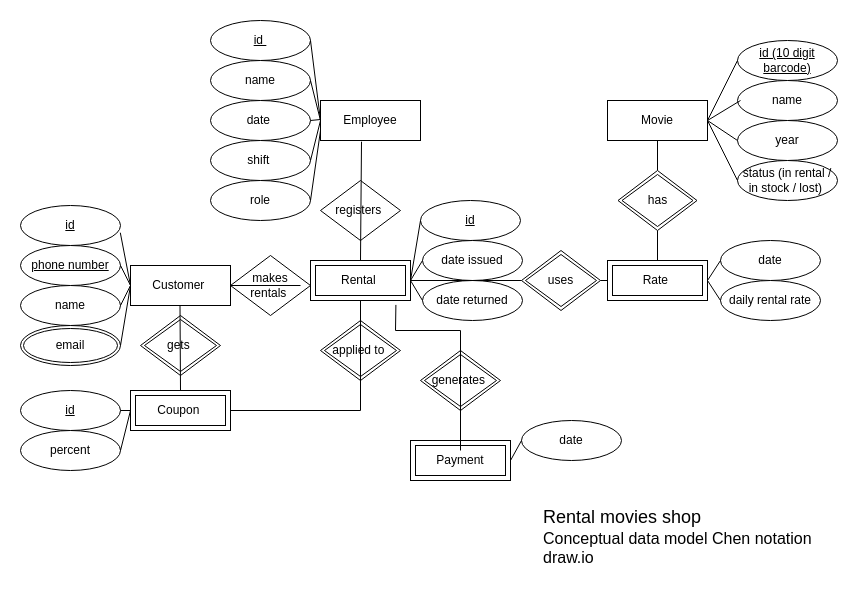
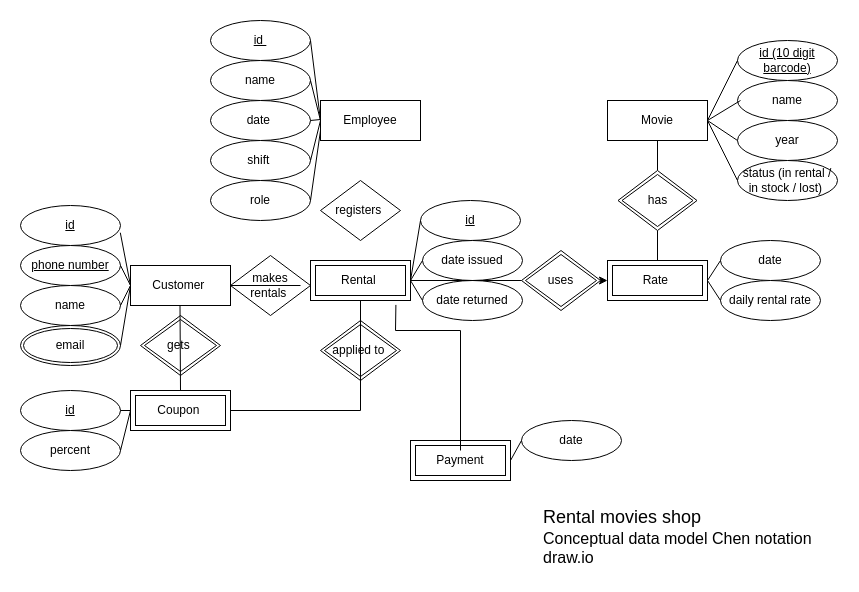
edge "Employee" -- "Rental": removed
edge "uses" -- "Rate": arrowhead none -> classic
node "generates": removed
